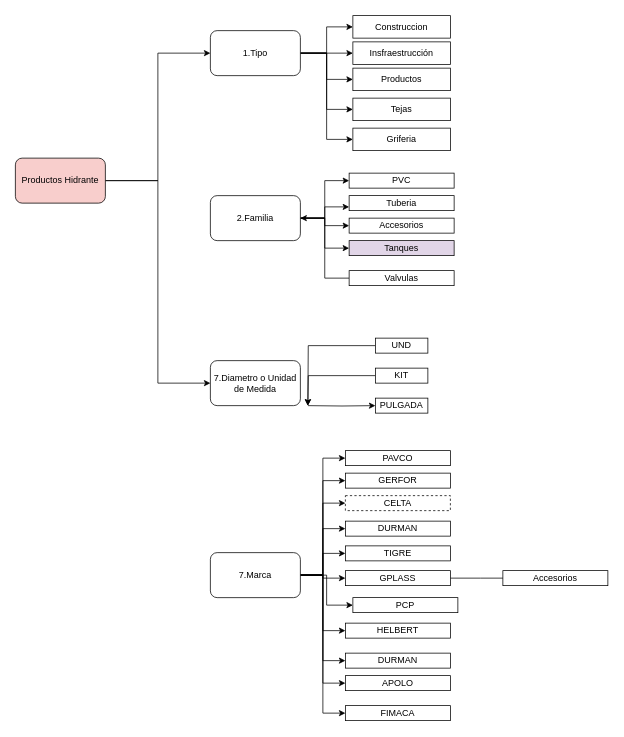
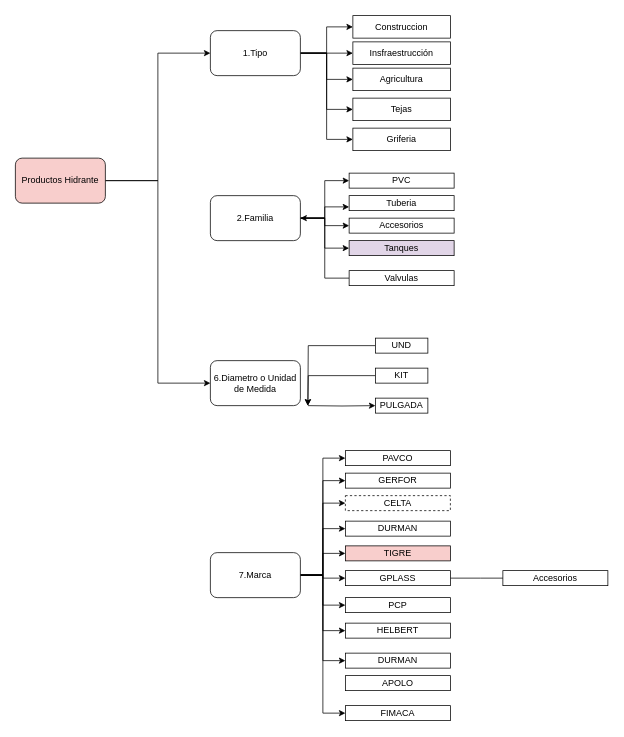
node "Productos": label "Productos" -> "Agricultura"
node "7.Diametro o Unidad de Medida": label "7.Diametro o Unidad de Medida" -> "6.Diametro o Unidad de Medida"
node "TIGRE": fillcolor #ffffff -> #f8cecc
node "PCP": moved (405, 605) -> (398, 605)
edge "7.Marca" -> "APOLO": removed
